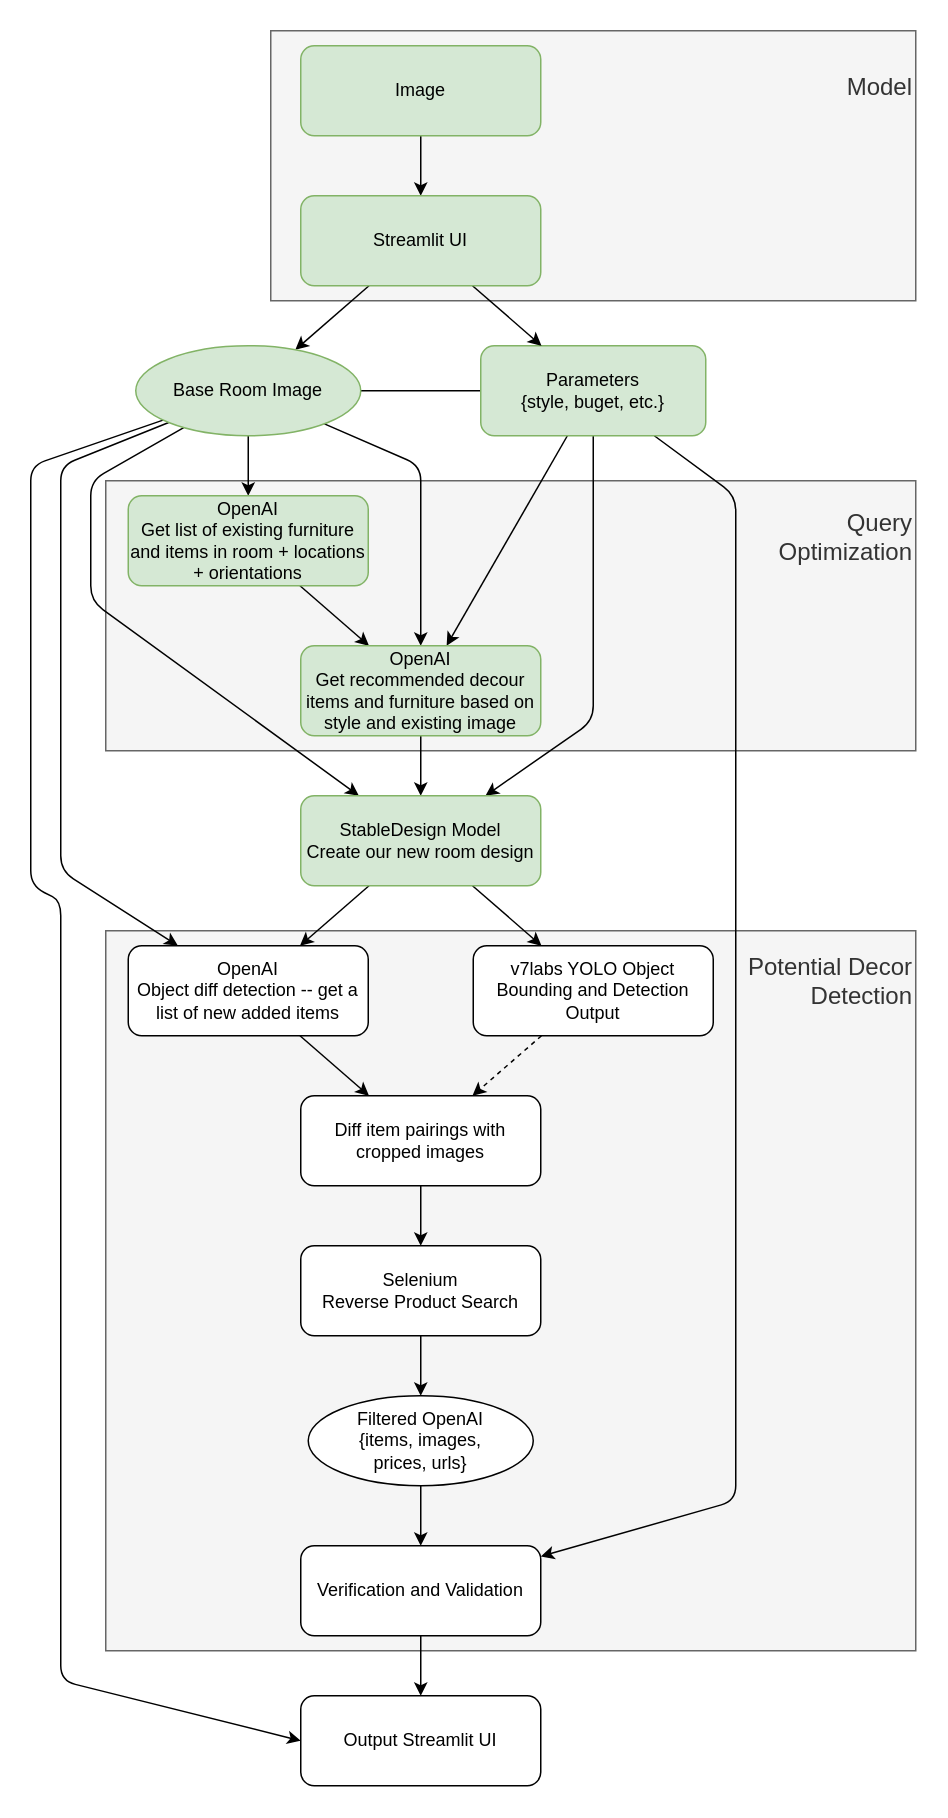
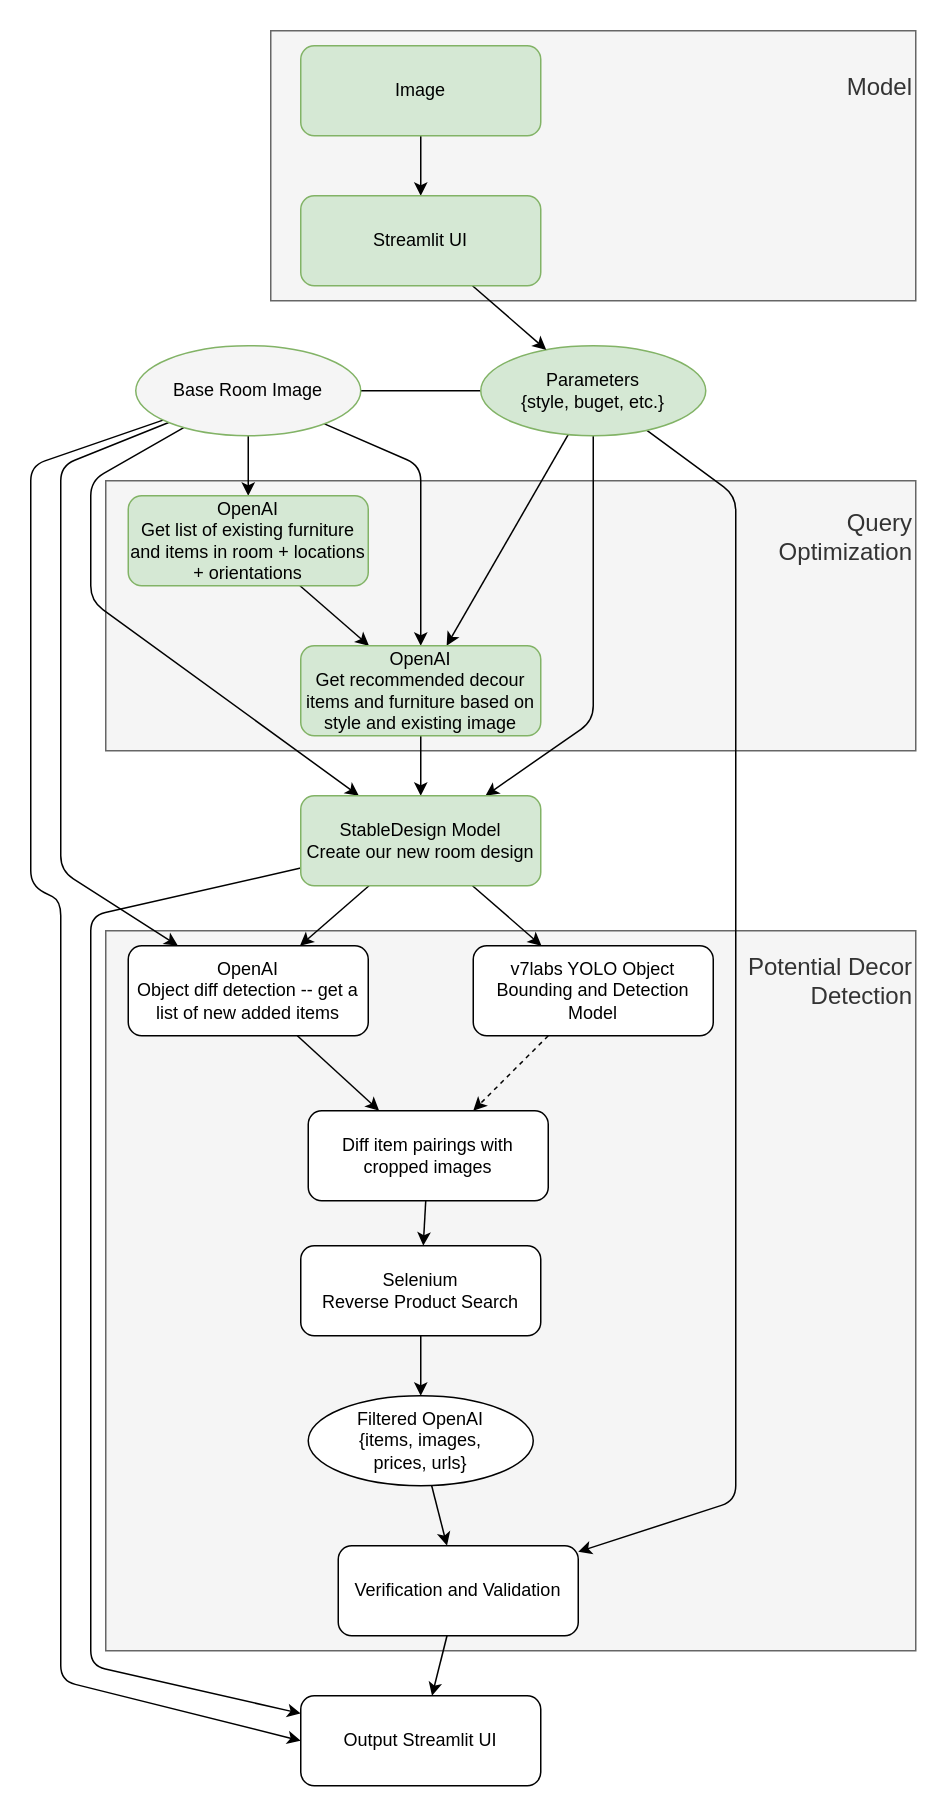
edge "Streamlit UI" -> "Base Room Image": removed
node "Base Room Image": fillcolor #d5e8d4 -> #f5f5f5
node "Parameters {style, buget, etc.}": shape rounded rectangle -> ellipse
node "v7labs YOLO Object Bounding and Detection Output": label "v7labs YOLO Object Bounding and Detection Output" -> "v7labs YOLO Object Bounding and Detection Model"
node "Diff item pairings with cropped images": moved (421, 1141) -> (428, 1156)
edge "StableDesign Model Create our new room design" -> "Output Streamlit UI": added
node "Verification and Validation": moved (421, 1591) -> (458, 1591)
